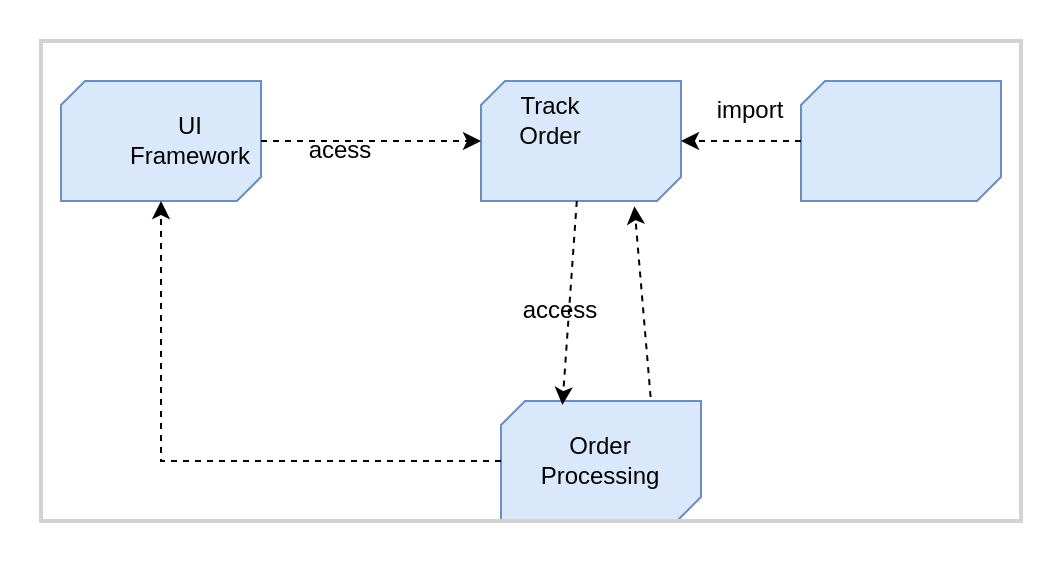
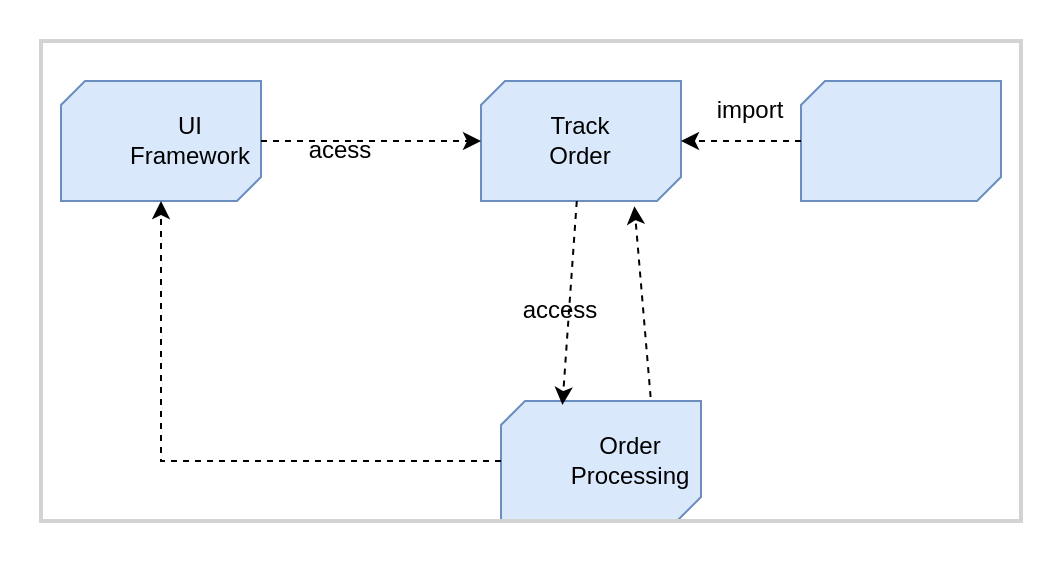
node "Track Order": moved (551, 121) -> (581, 141)
node "Order Processing": moved (601, 461) -> (631, 461)
